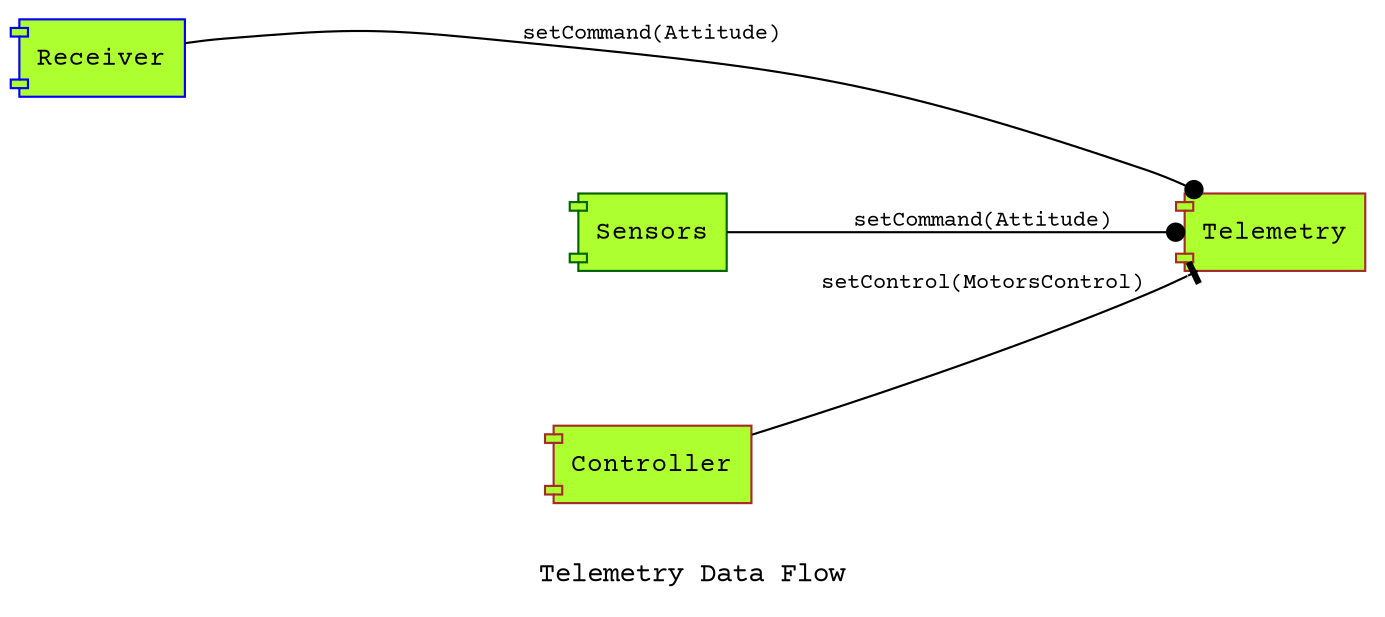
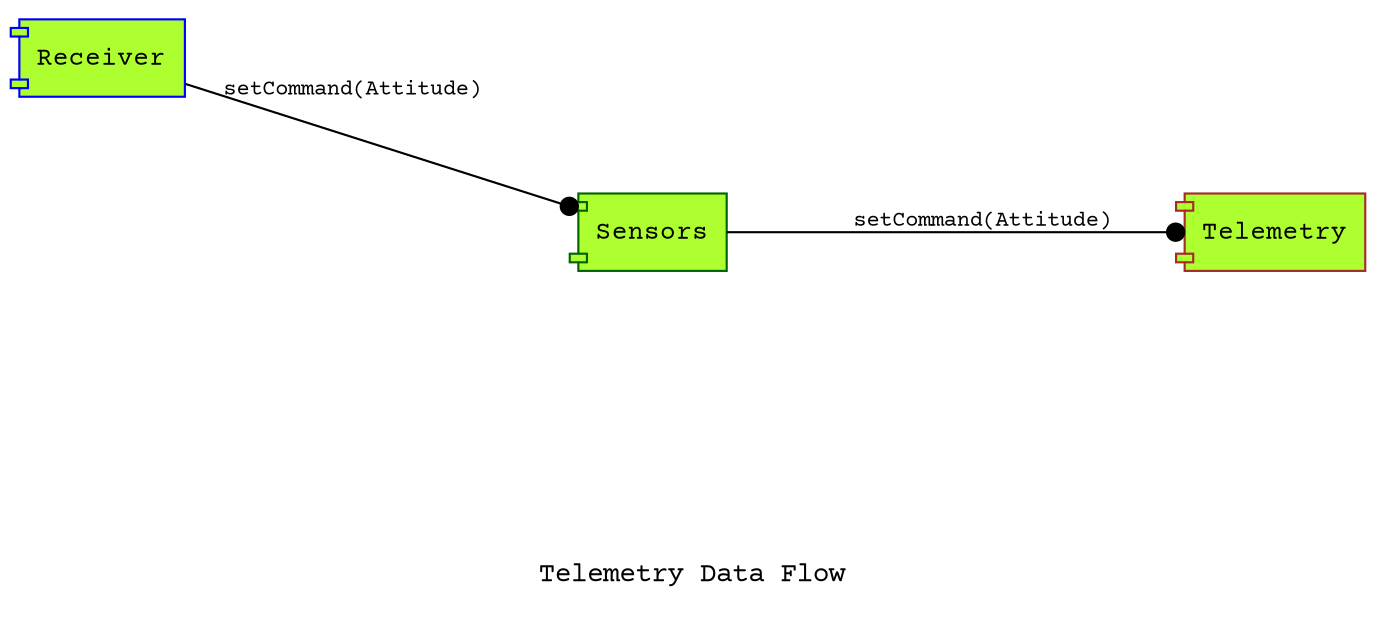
edge "Receiver" -> "Telemetry": now "Receiver" -> "Sensors"
node "Controller": removed
